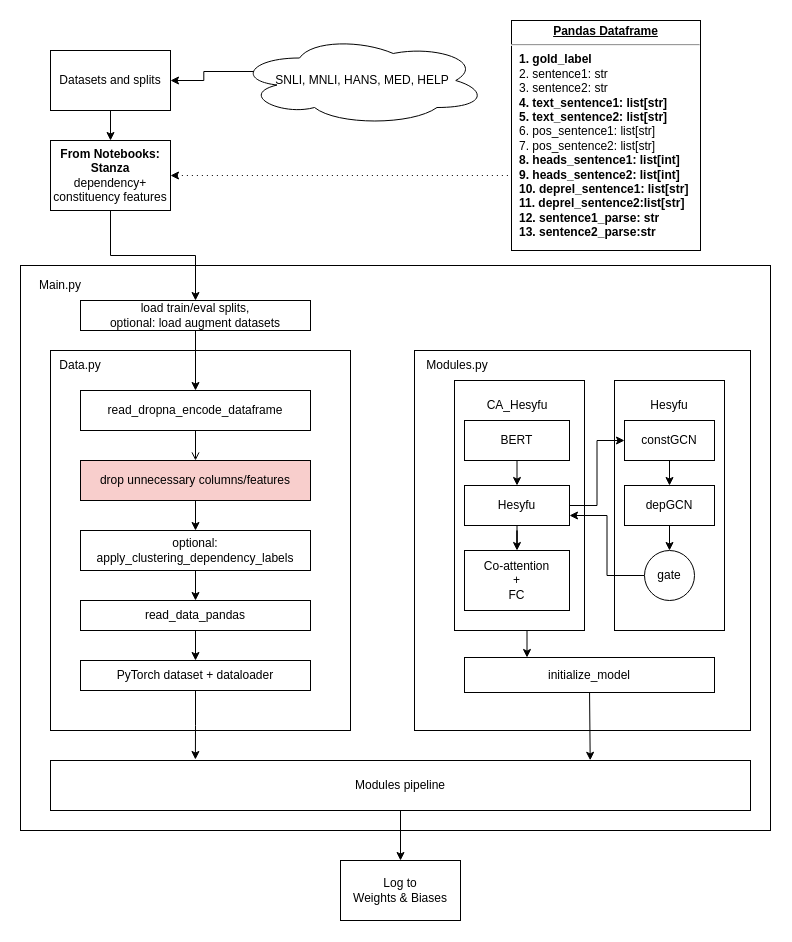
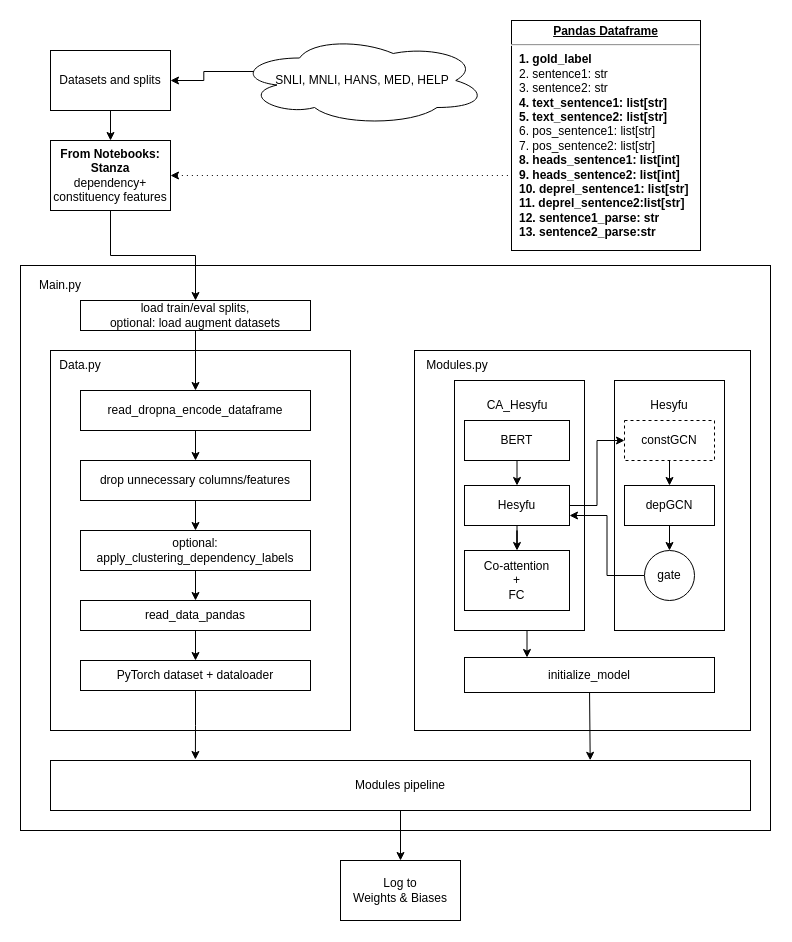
node "constGCN": style solid -> dashed
edge "read_dropna_encode_dataframe" -> "drop unnecessary columns/features": arrowhead open -> classic
node "drop unnecessary columns/features": fillcolor #f8cecc -> #ffffff
